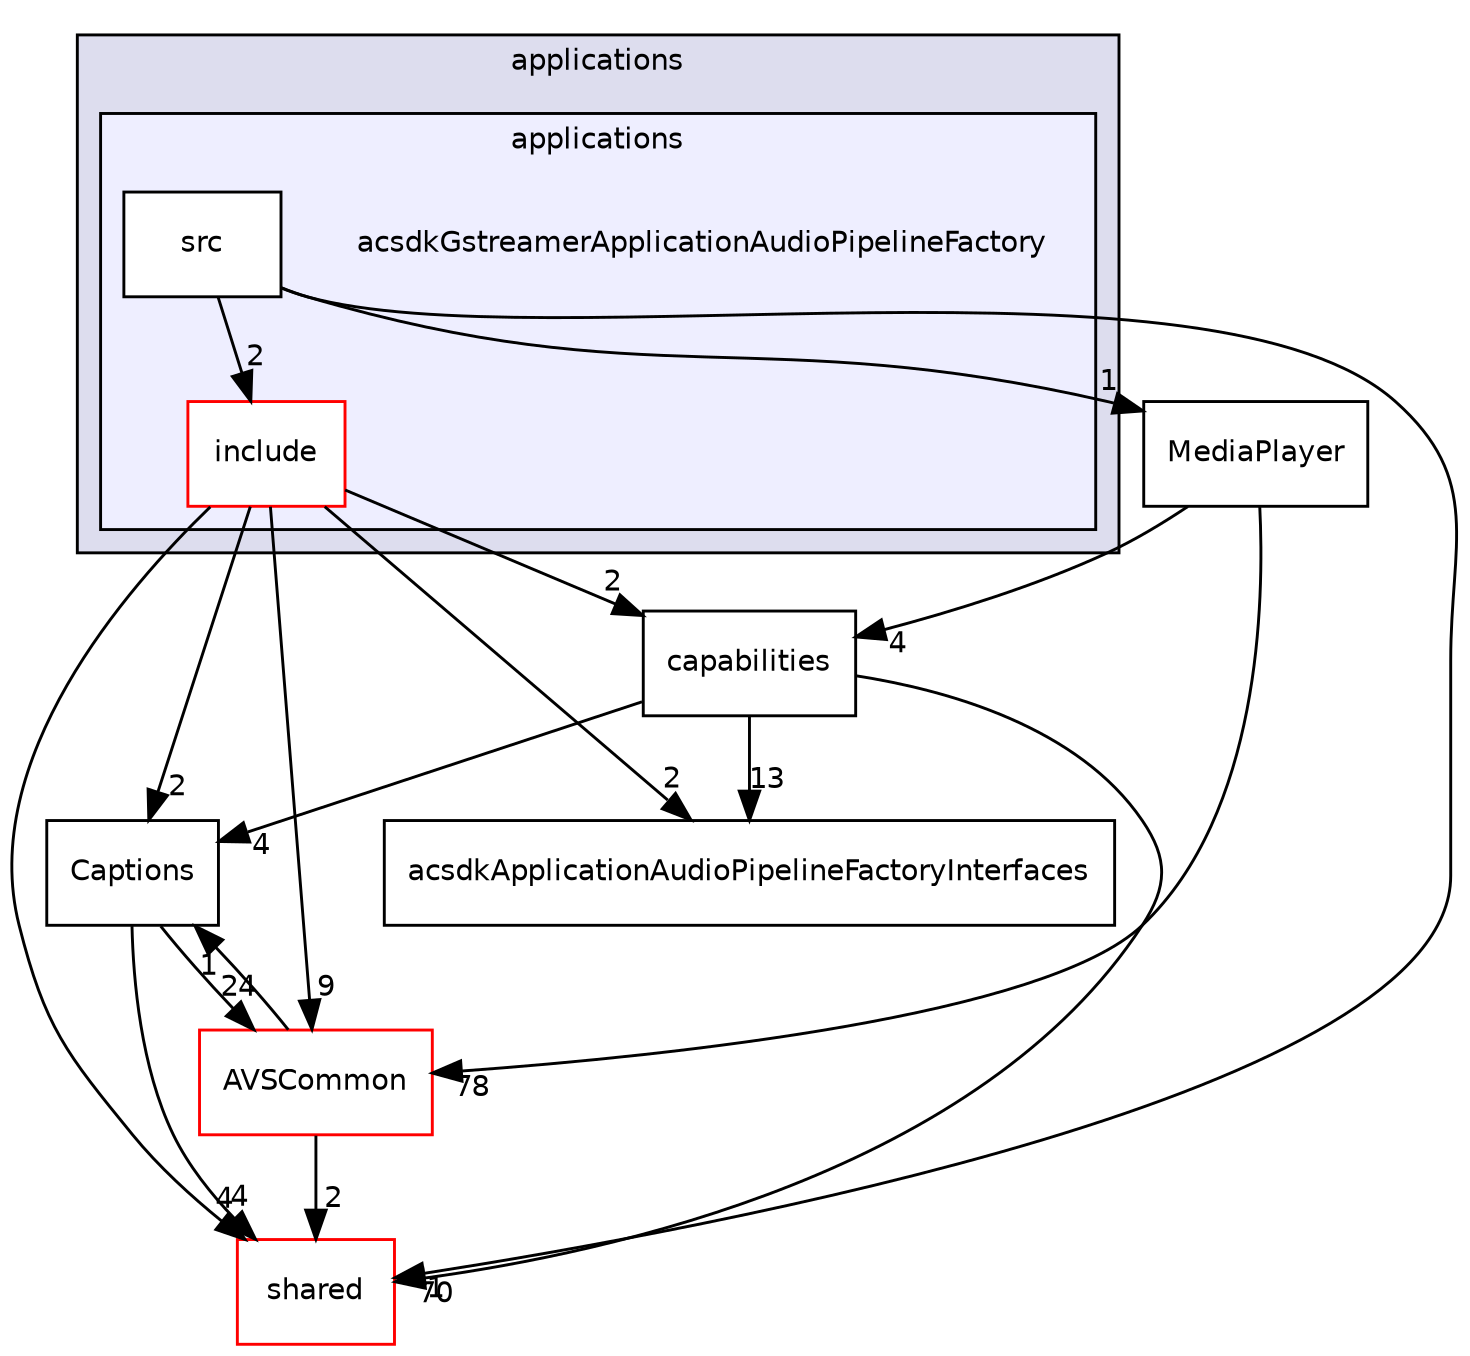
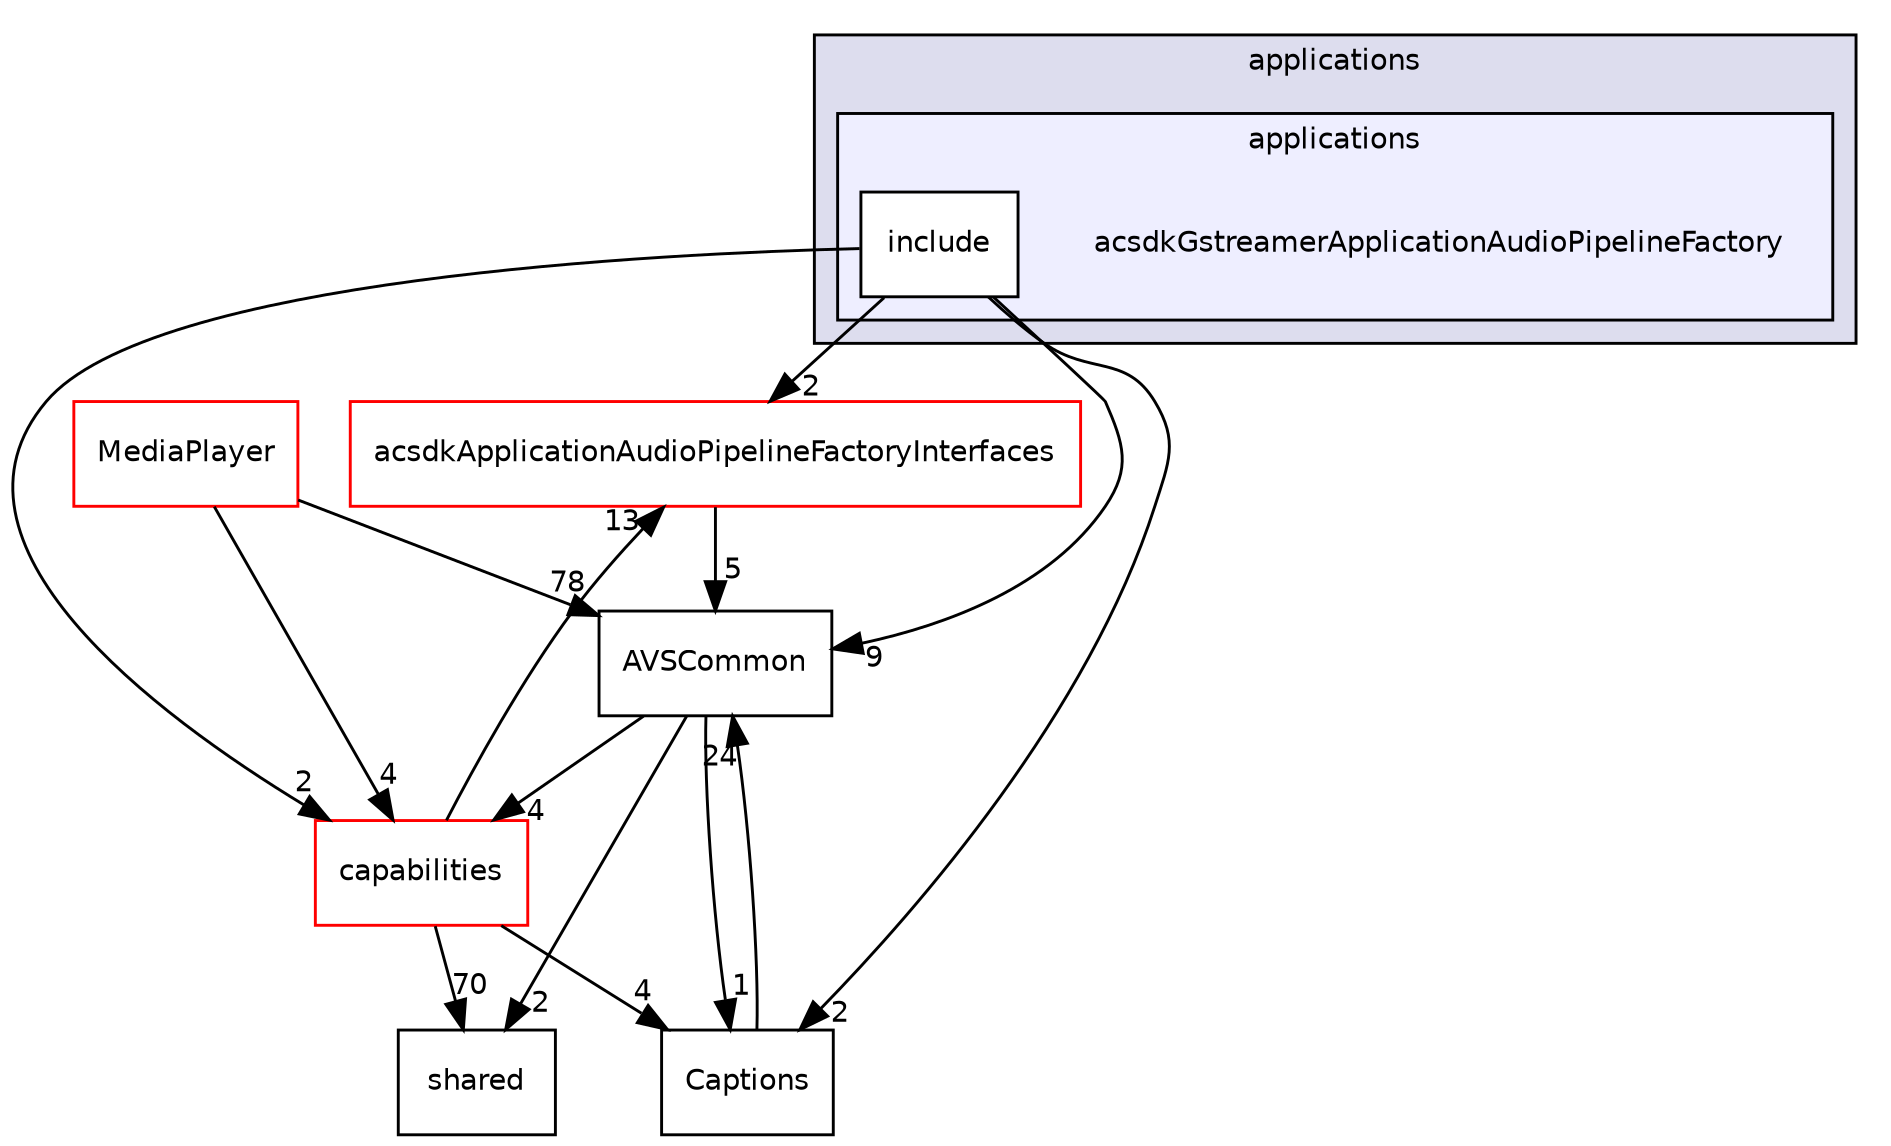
node "src": removed
node "include": color red -> black
node "MediaPlayer": color black -> red
edge "acsdkApplicationAudioPipelineFactoryInterfaces" -> "AVSCommon": added
node "capabilities": color black -> red
edge "AVSCommon" -> "capabilities": added
edge "include" -> "shared": removed
node "acsdkApplicationAudioPipelineFactoryInterfaces": color black -> red
node "AVSCommon": color red -> black
edge "Captions" -> "shared": removed
node "shared": color red -> black
